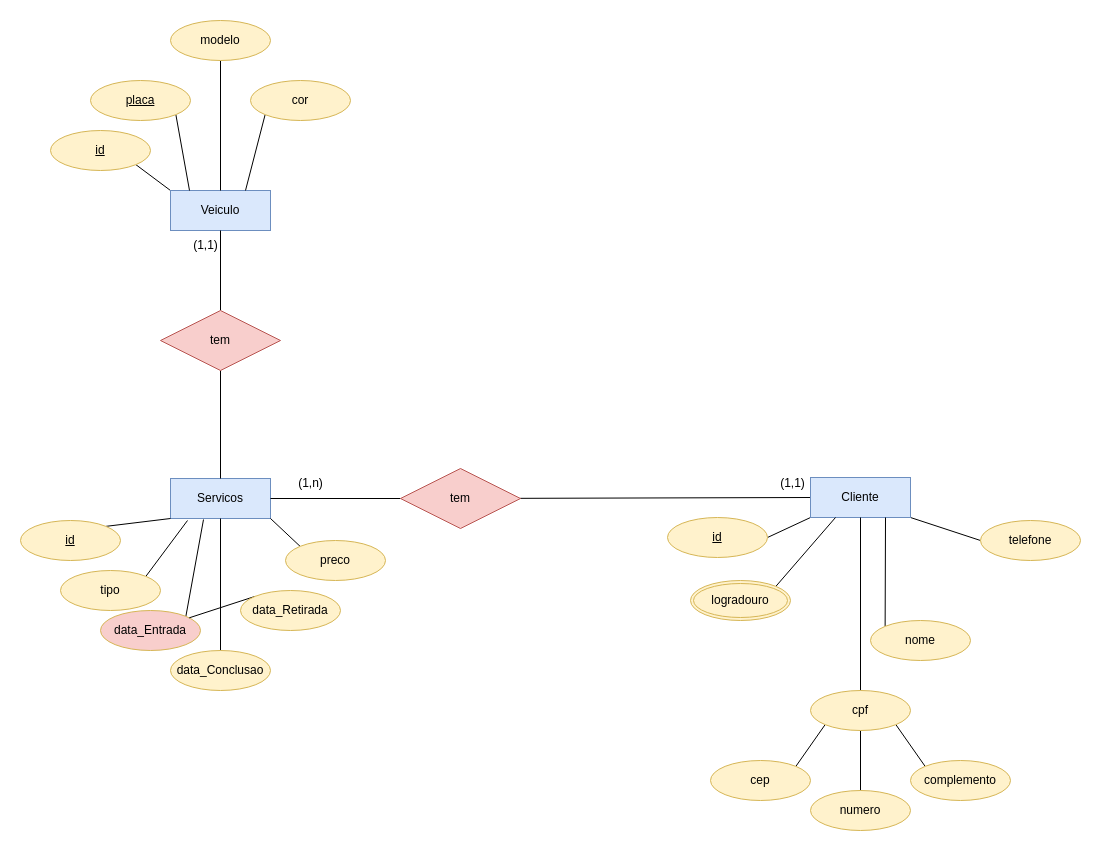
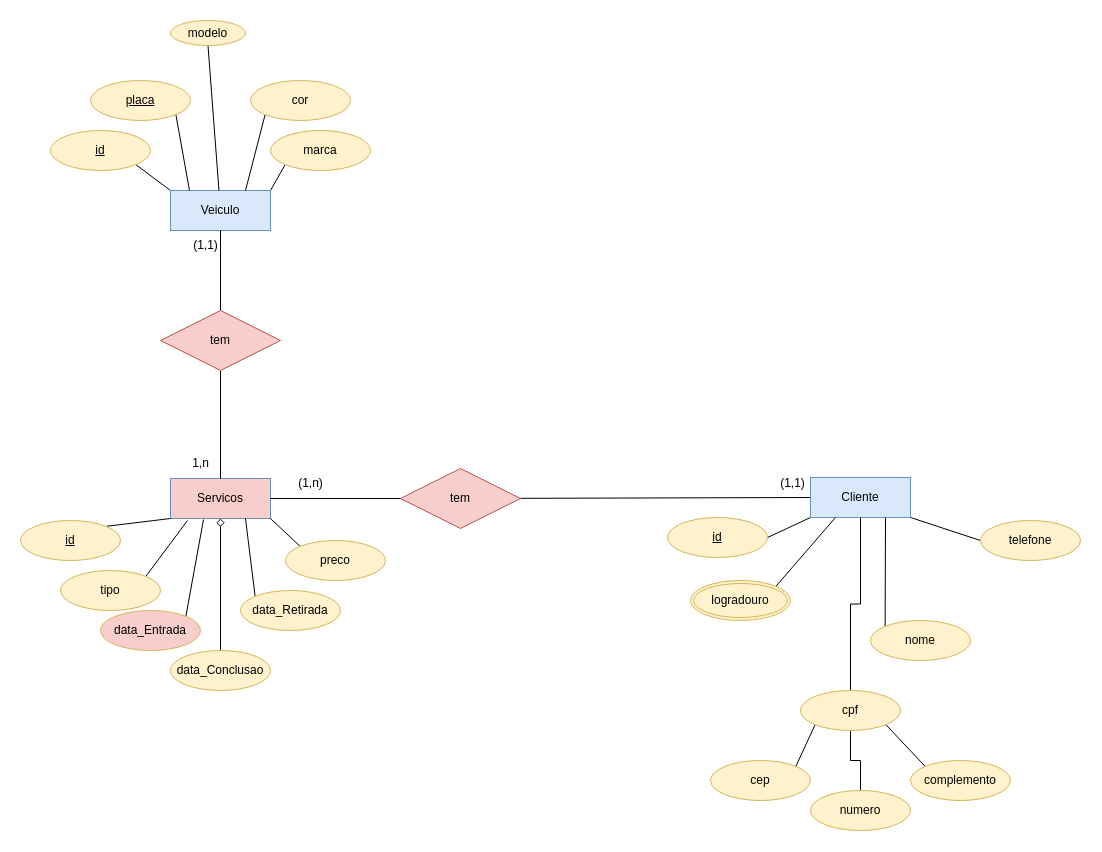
node "modelo": size 100x40 -> 75x25
node "marca": added
edge "marca" -- "Veiculo": added
node "1,n": added
node "Servicos": fillcolor #dae8fc -> #f8cecc
edge "Servicos" -- "data_Conclusao": arrowhead none -> diamond
edge "data_Retirada" -- "data_Entrada": now "data_Retirada" -- "Servicos"
node "cpf": moved (861, 711) -> (851, 711)
